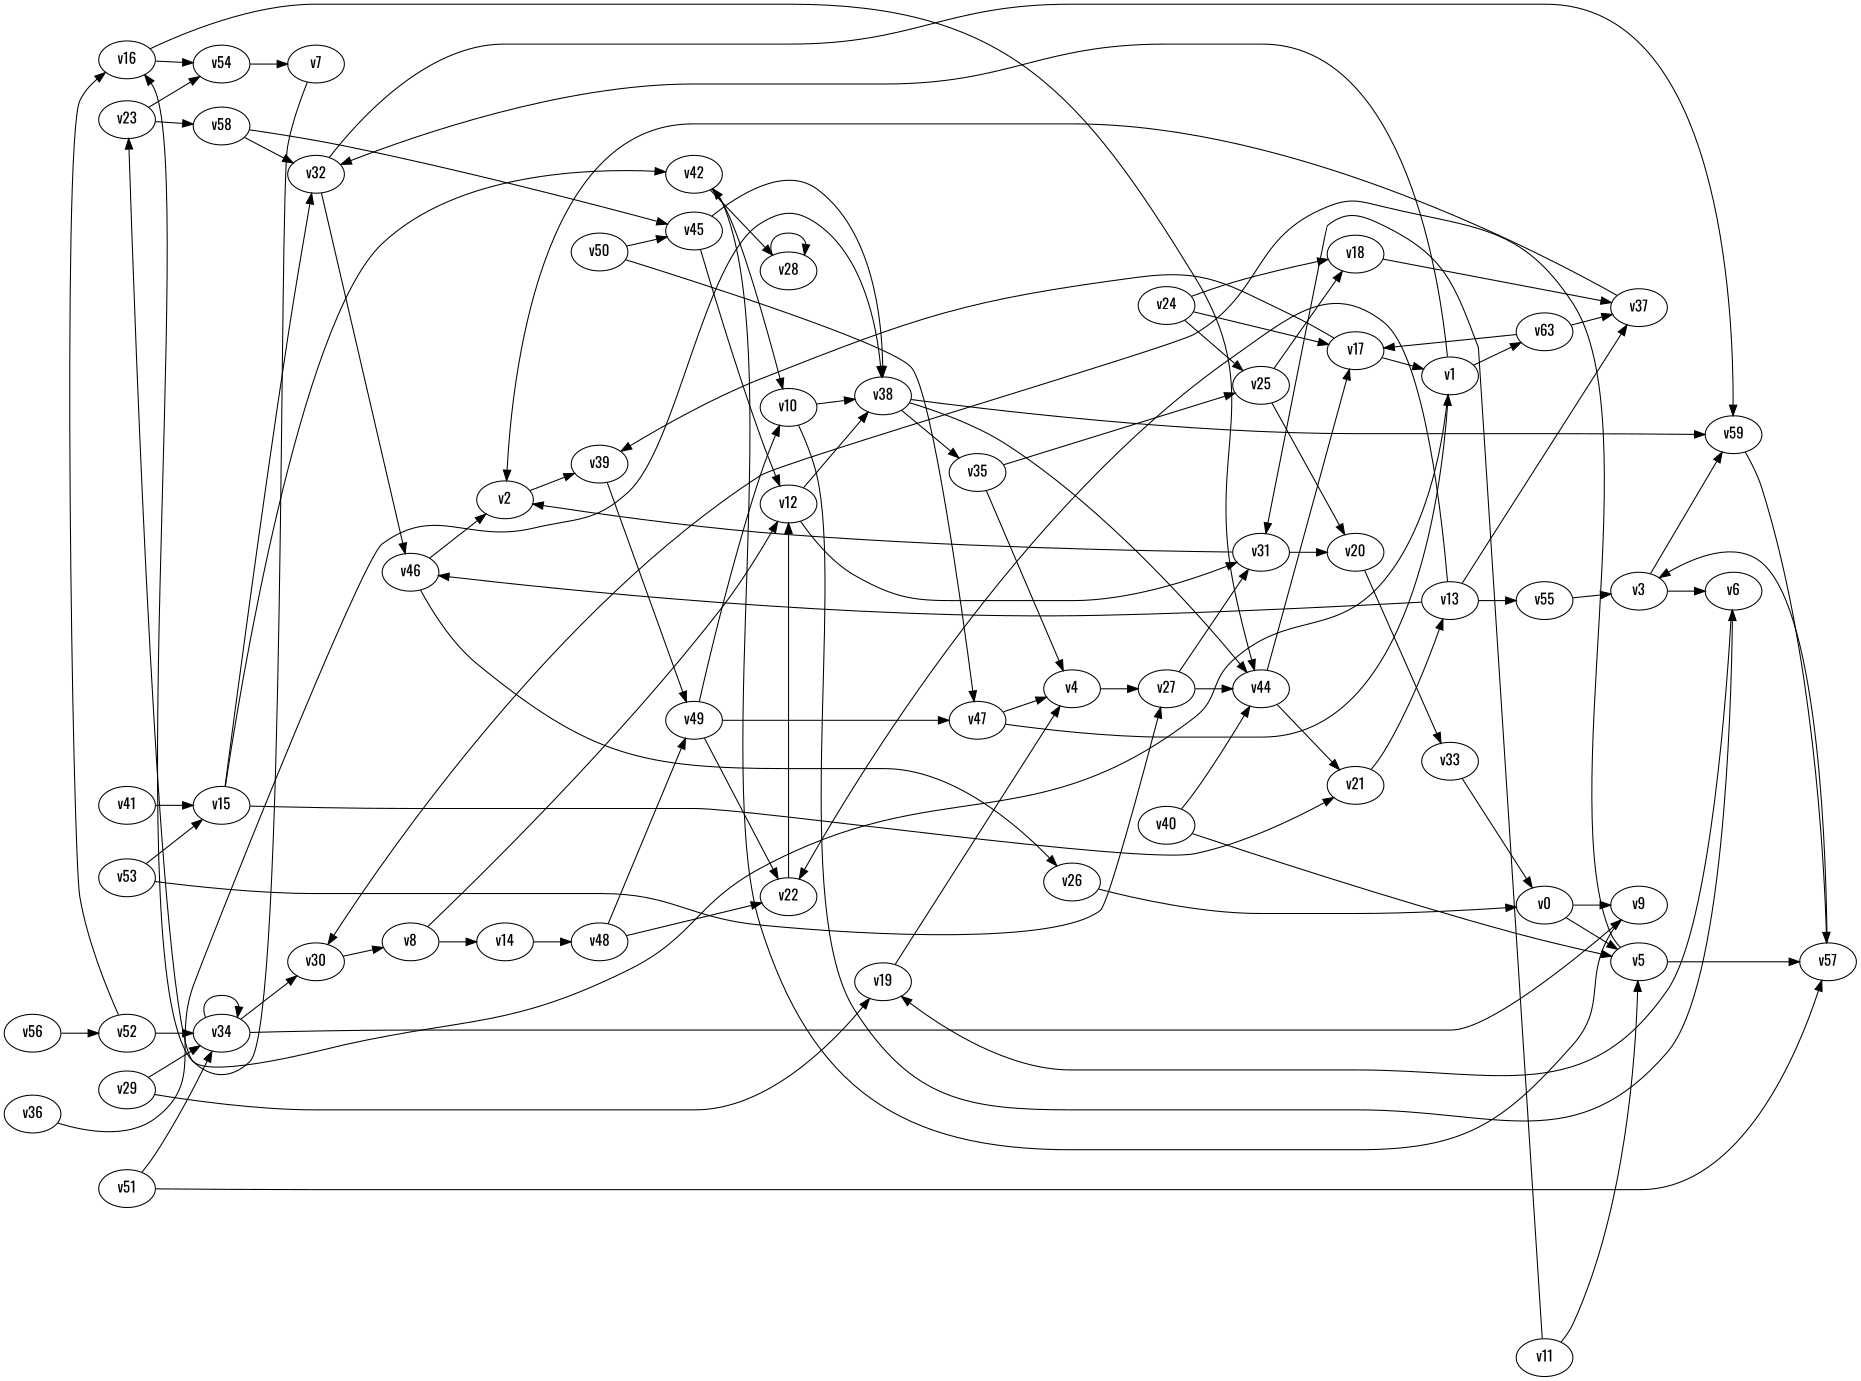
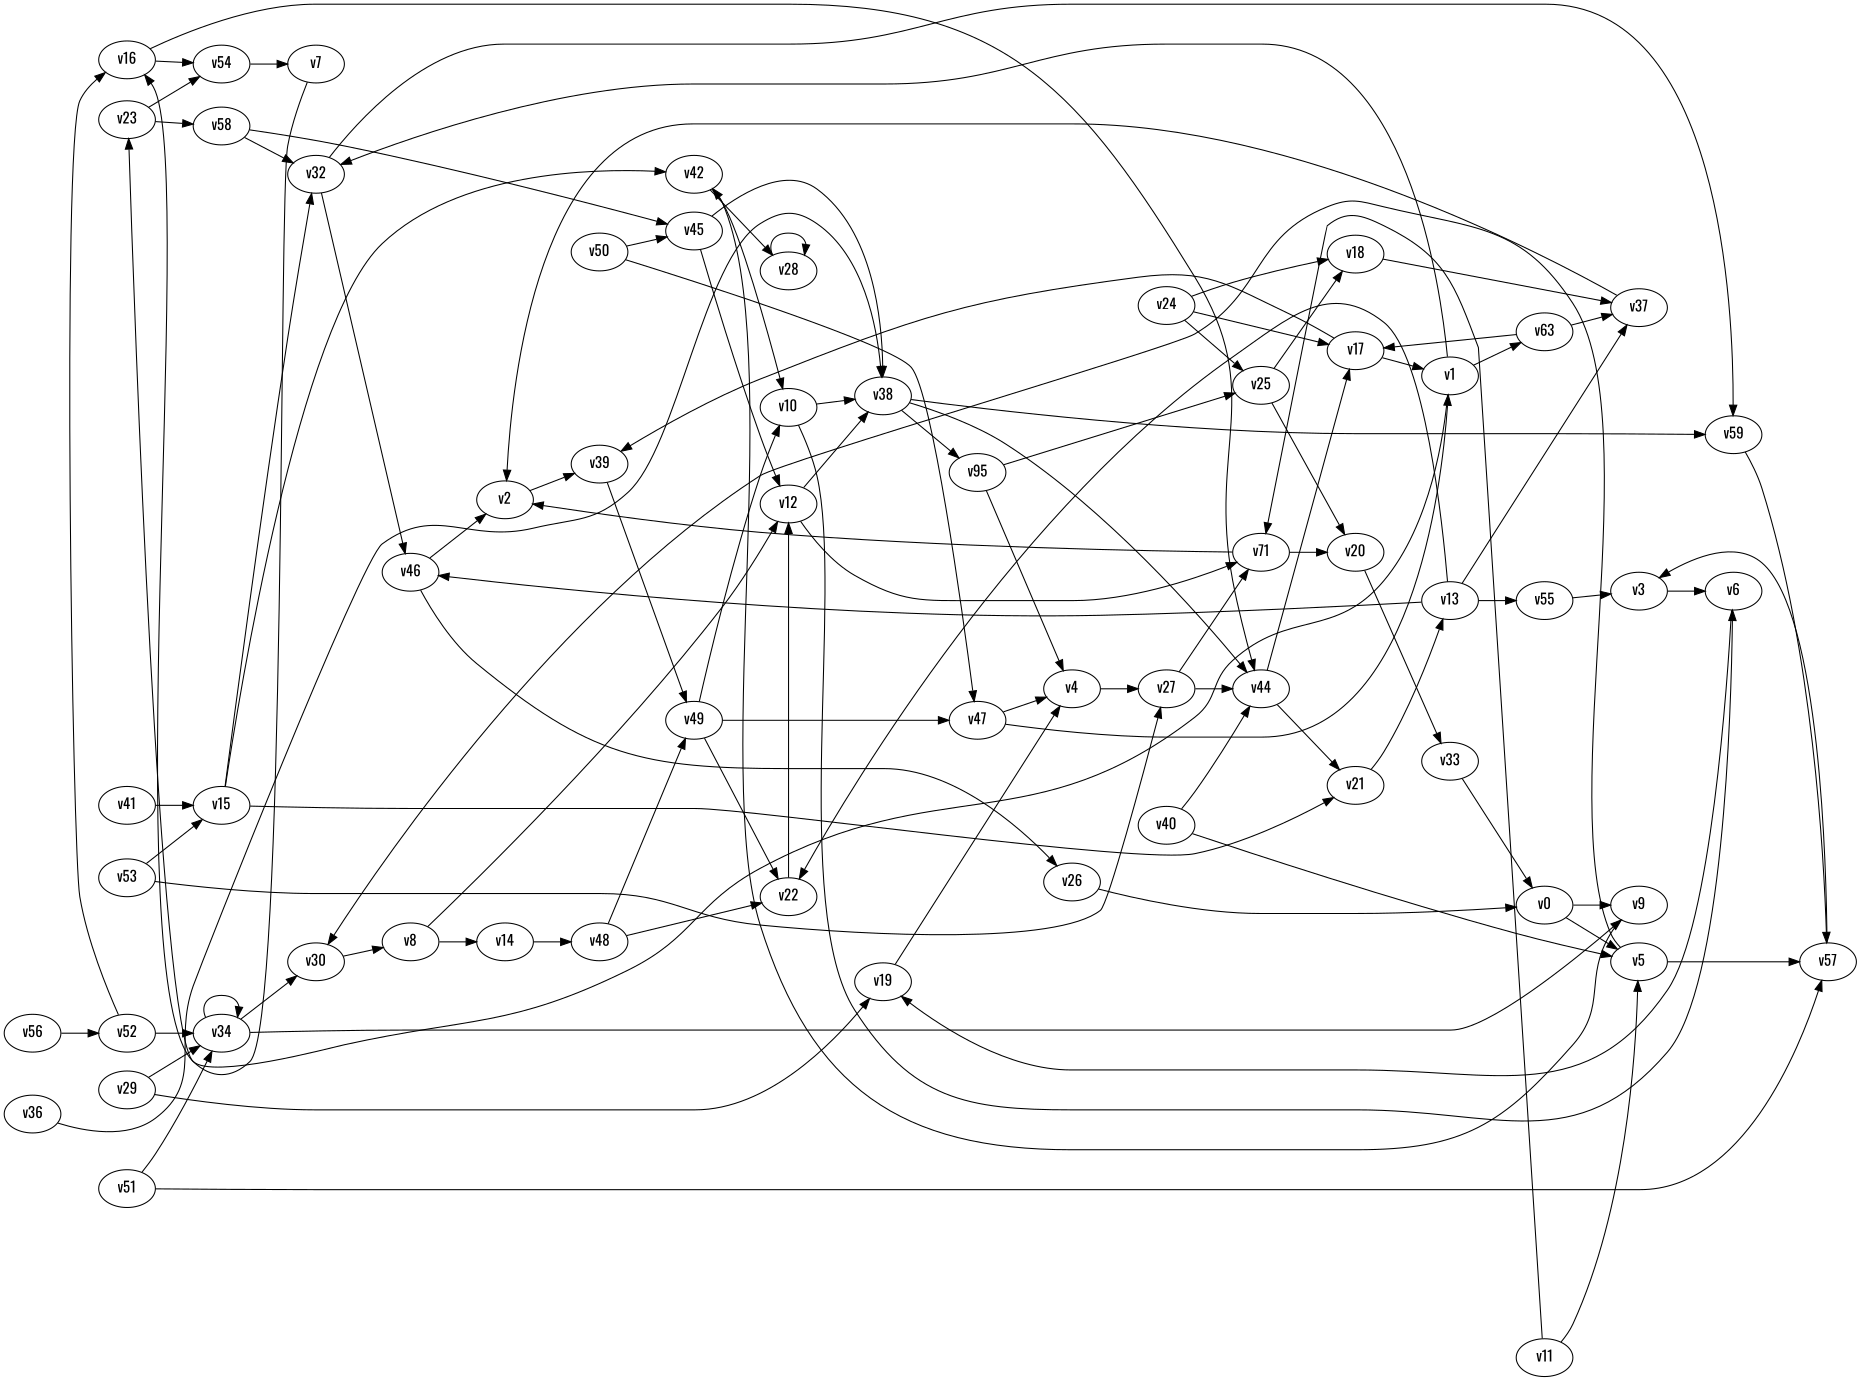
node "v35": label "v35" -> "v95"
edge "v3" -> "v59": removed
node "v31": label "v31" -> "v71"
